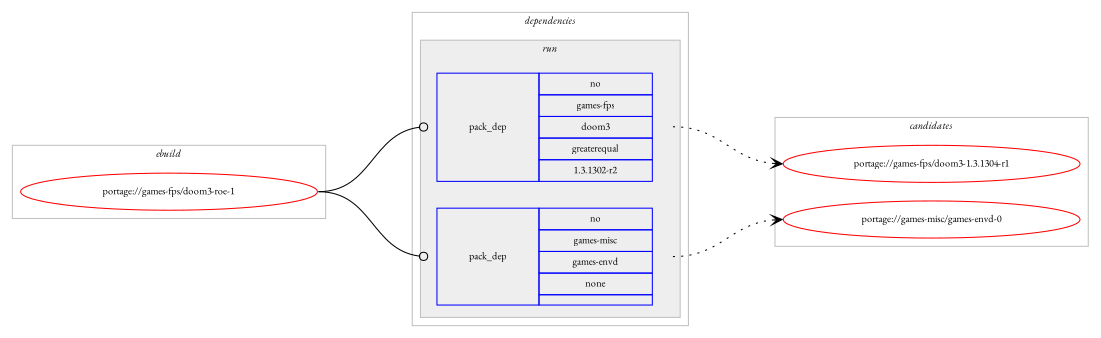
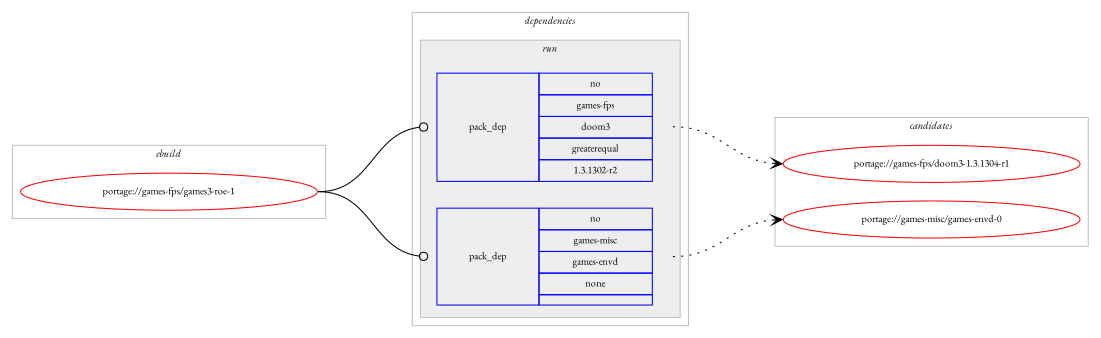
node "portage://games-fps/doom3-roe-1": label "portage://games-fps/doom3-roe-1" -> "portage://games-fps/games3-roe-1"
